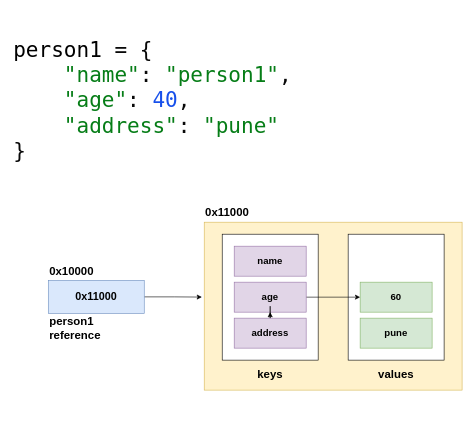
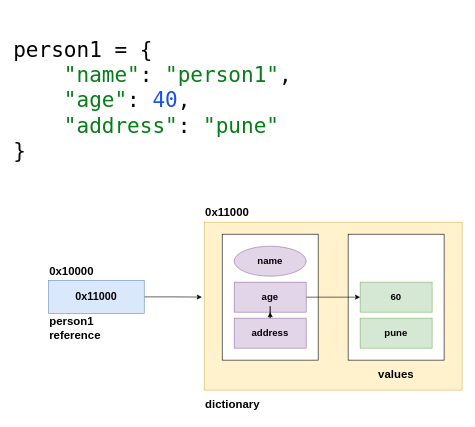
node "name": shape rectangle -> ellipse
node "keys": removed
node "dictionary": added
